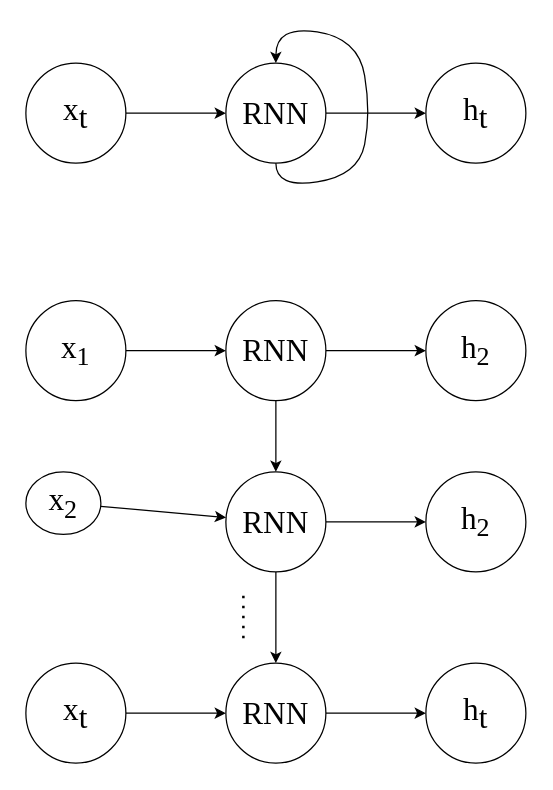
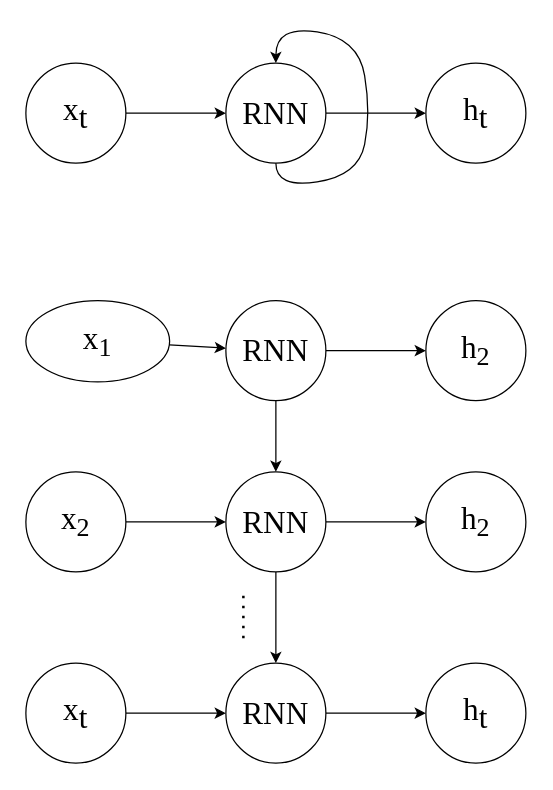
node "x1": size 100x100 -> 144x81
node "x2": size 75x63 -> 100x100
